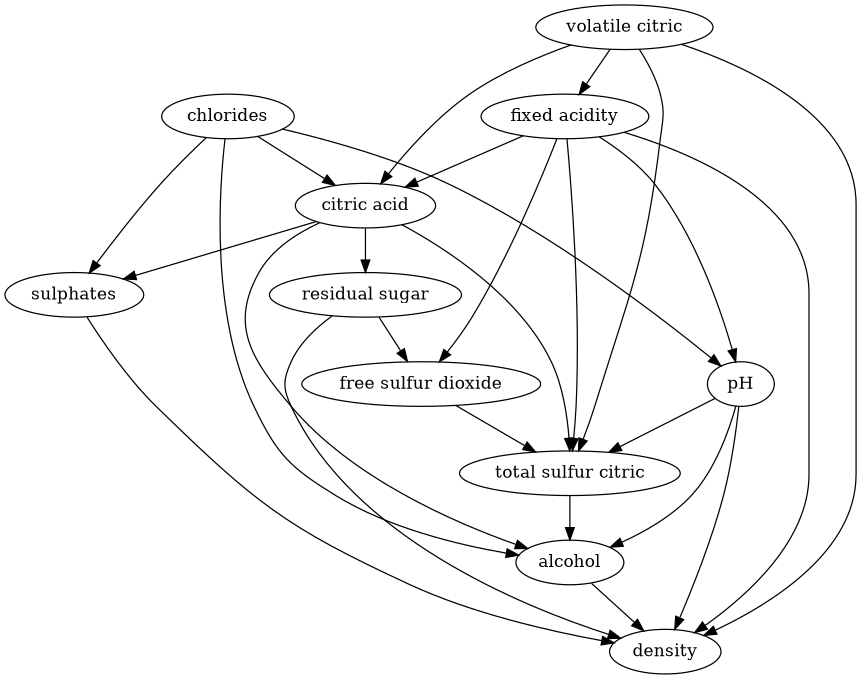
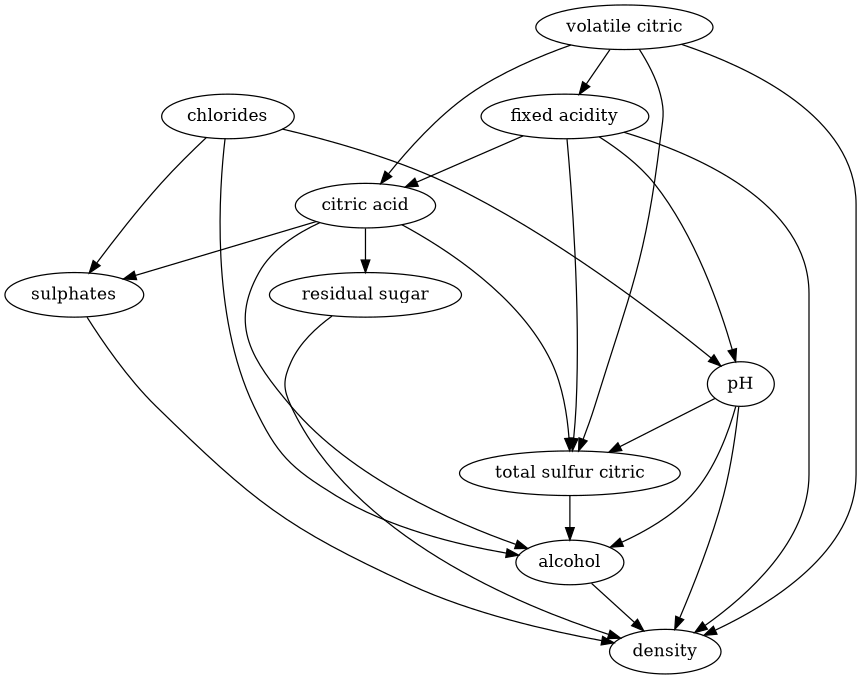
edge "chlorides" -> "citric acid": removed
node "free sulfur dioxide": removed
